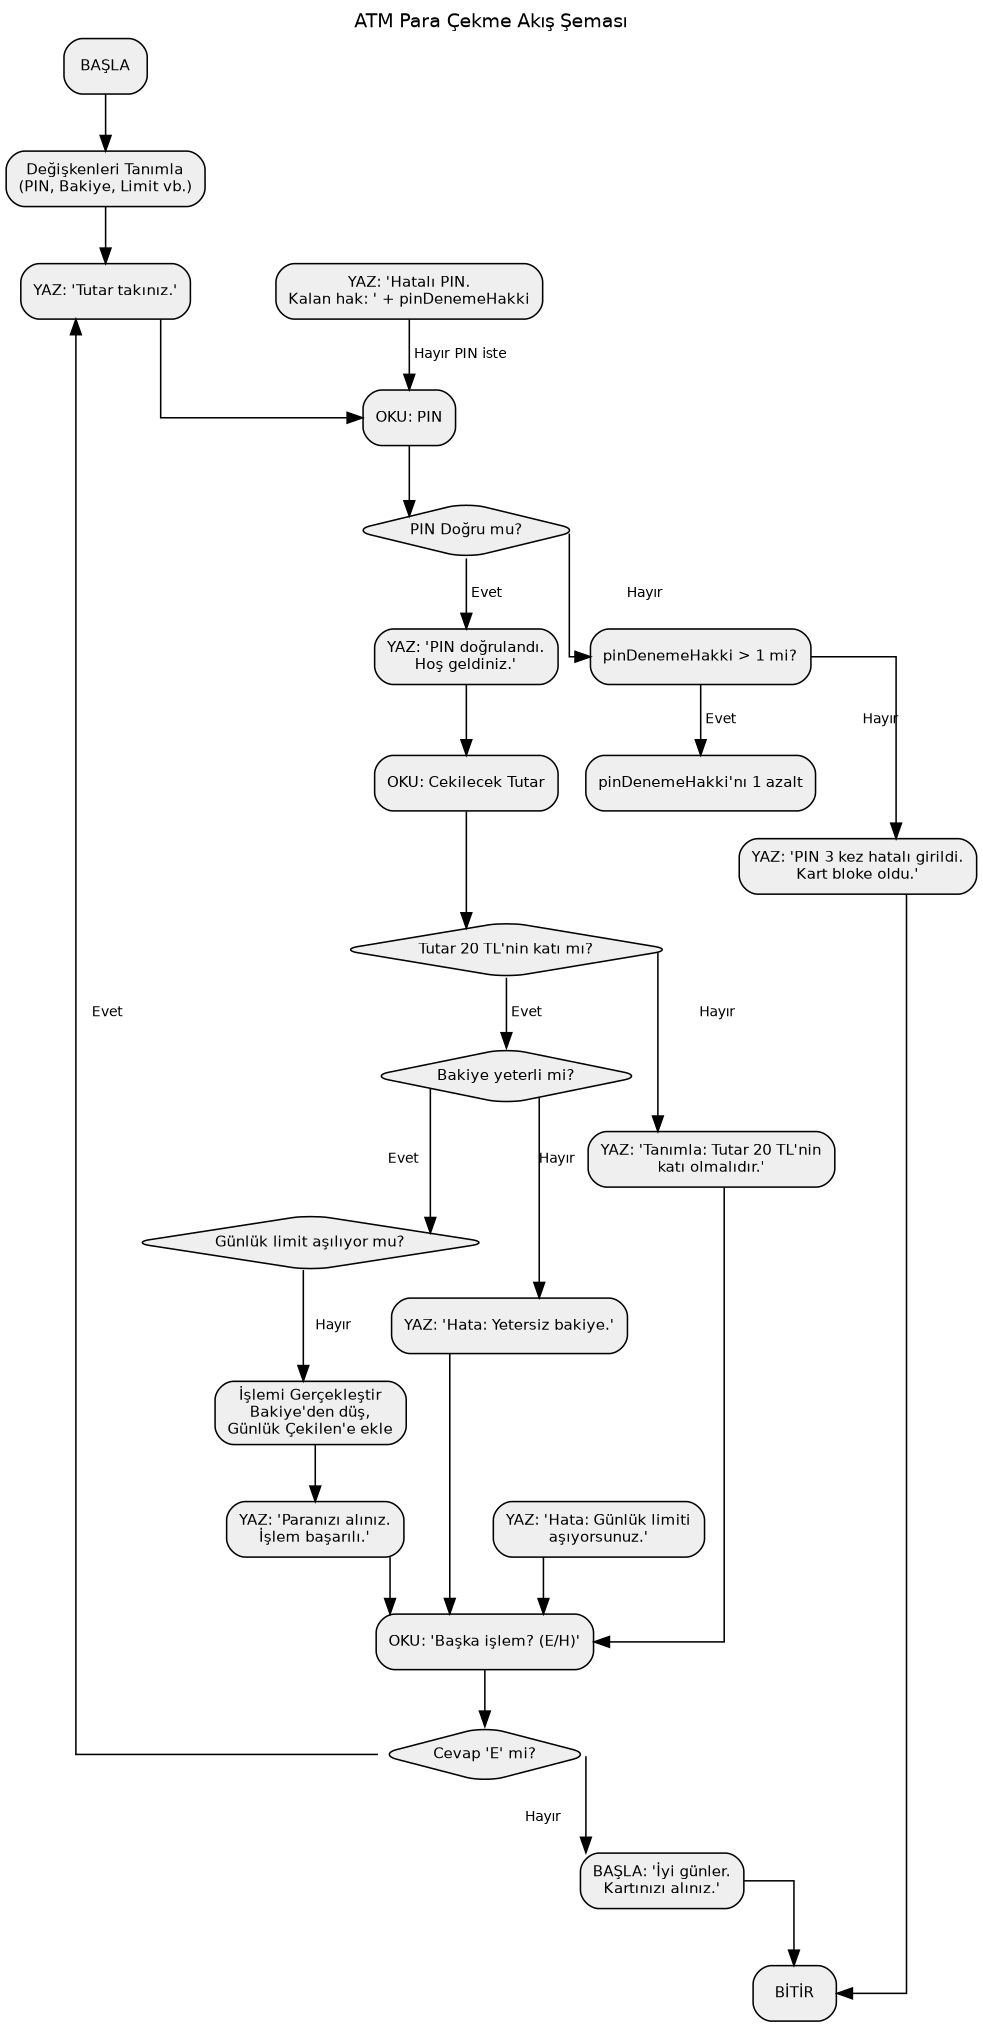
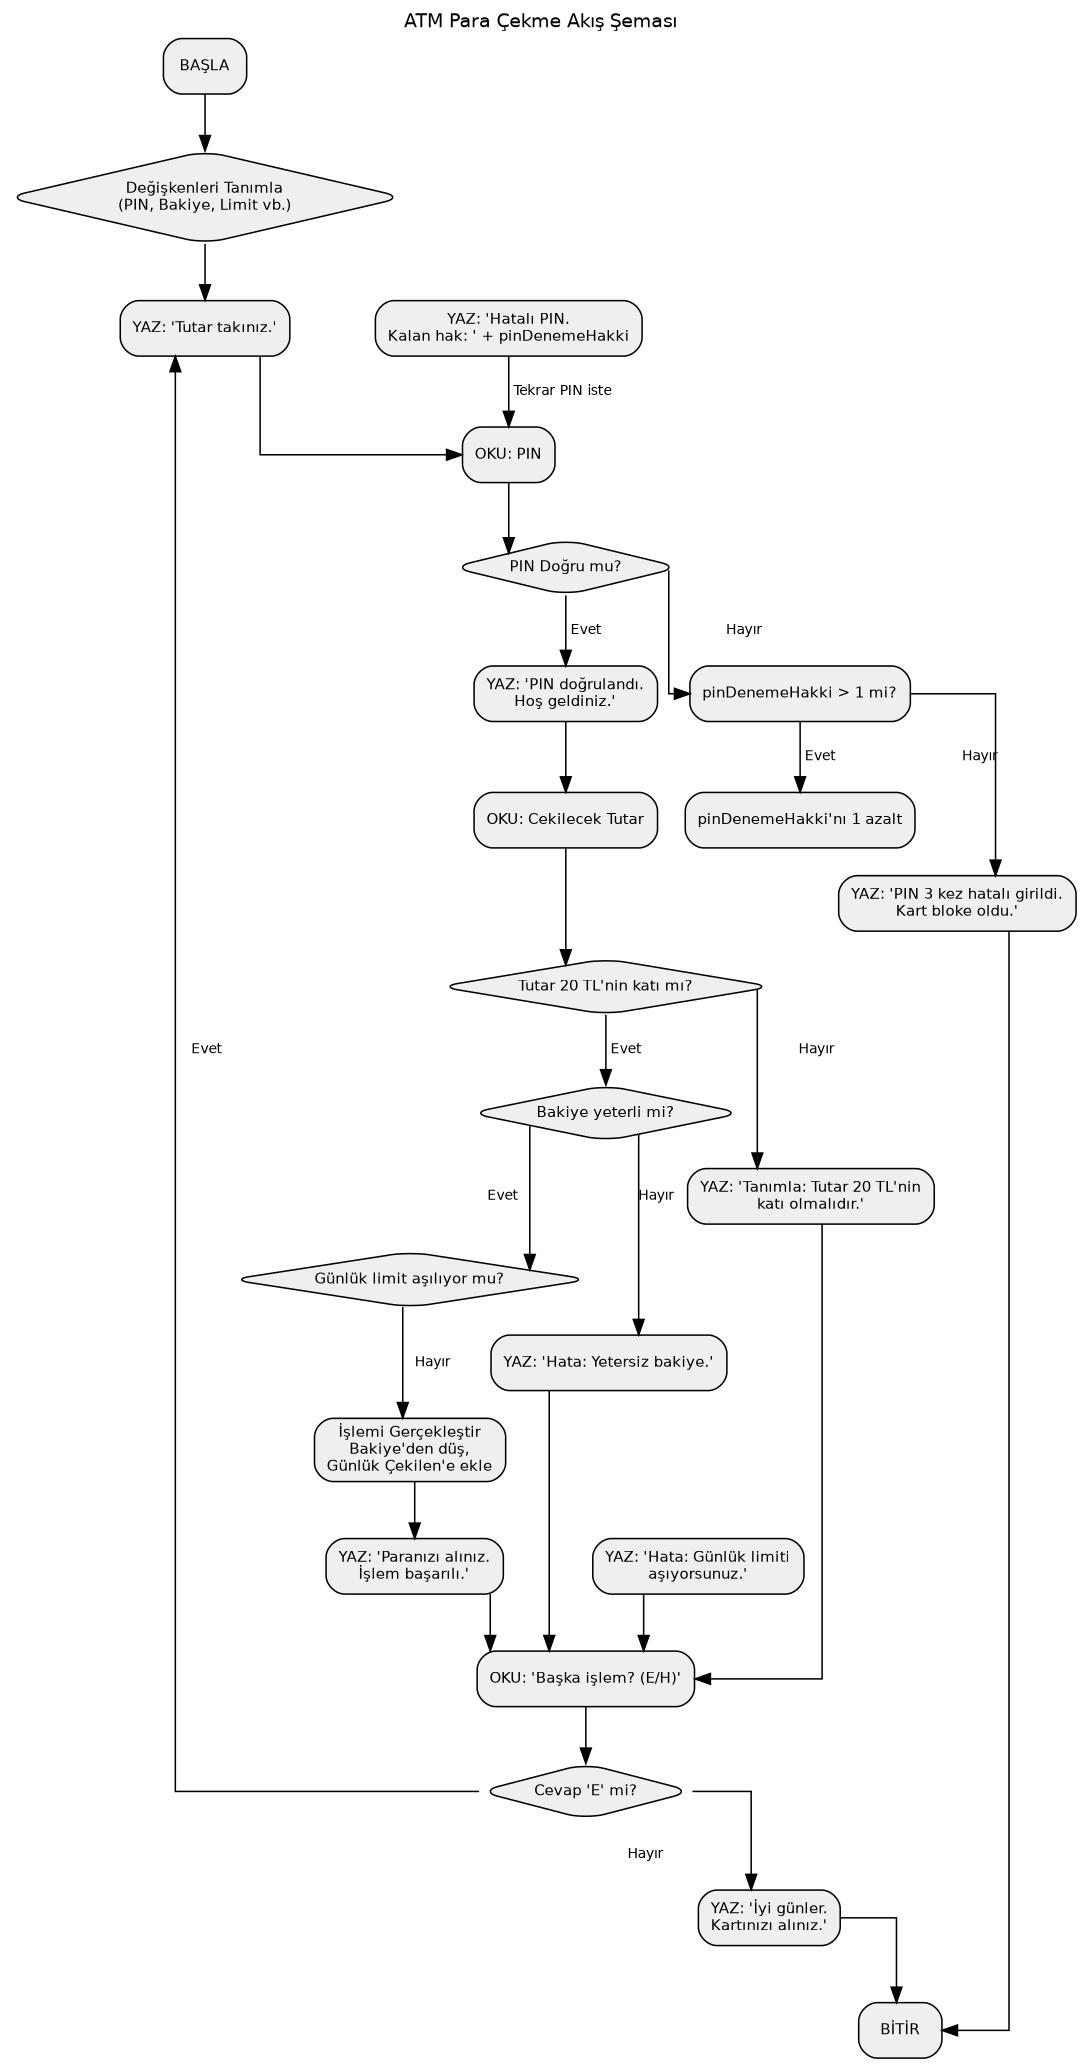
node "Değişkenleri Tanımla (PIN, Bakiye, Limit vb.)": shape box -> diamond
edge "YAZ: 'Hatalı PIN. Kalan hak: ' + pinDenemeHakki" -> "OKU: PIN": label " Hayır PIN iste " -> " Tekrar PIN iste "
node "BAŞLA: 'İyi günler. Kartınızı alınız.'": label "BAŞLA: 'İyi günler. Kartınızı alınız.'" -> "YAZ: 'İyi günler. Kartınızı alınız.'"
